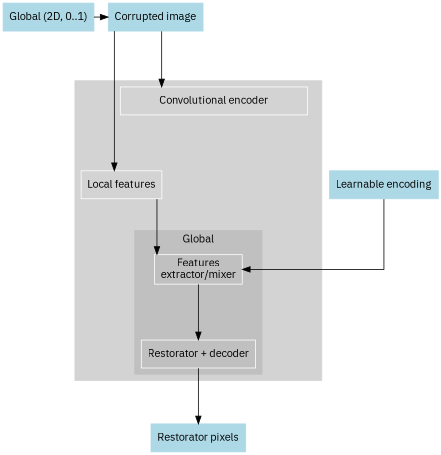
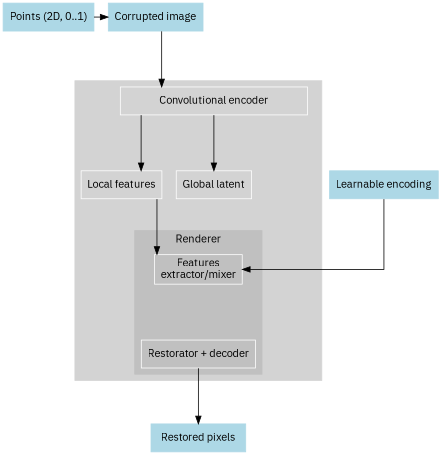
node "Global (2D, 0..1)": label "Global (2D, 0..1)" -> "Points (2D, 0..1)"
edge "Corrupted image" -> "Local features": now "Convolutional encoder" -> "Local features"
node "Global latent": added
cluster "Global": label "Global" -> "Renderer"
edge "Features extractor/mixer" -> "Restorator + decoder": removed
node "Restorator pixels": label "Restorator pixels" -> "Restored pixels"
